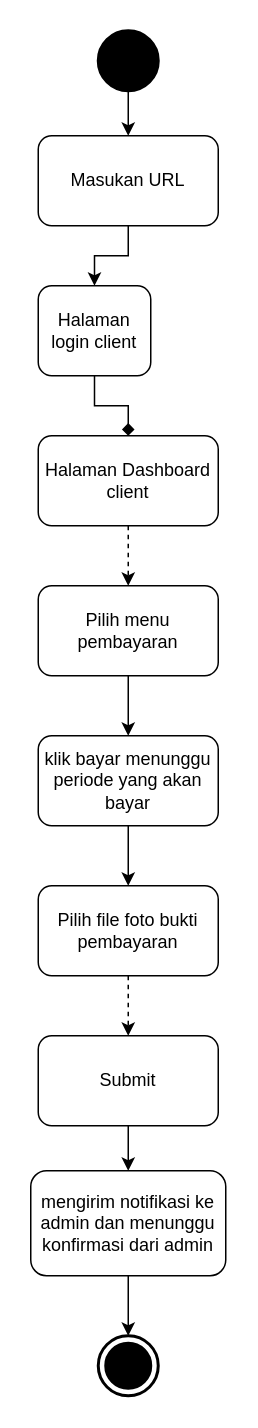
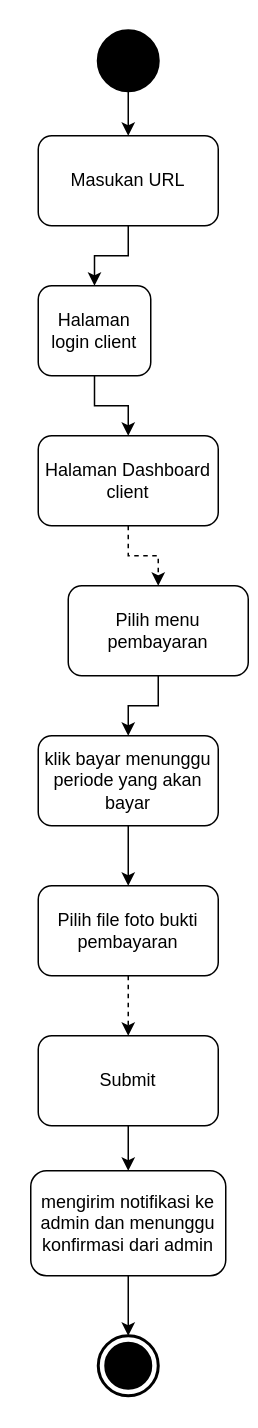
edge "Halaman login client" -> "Halaman Dashboard client": arrowhead diamond -> classic
node "Pilih menu pembayaran": moved (128, 631) -> (158, 631)
